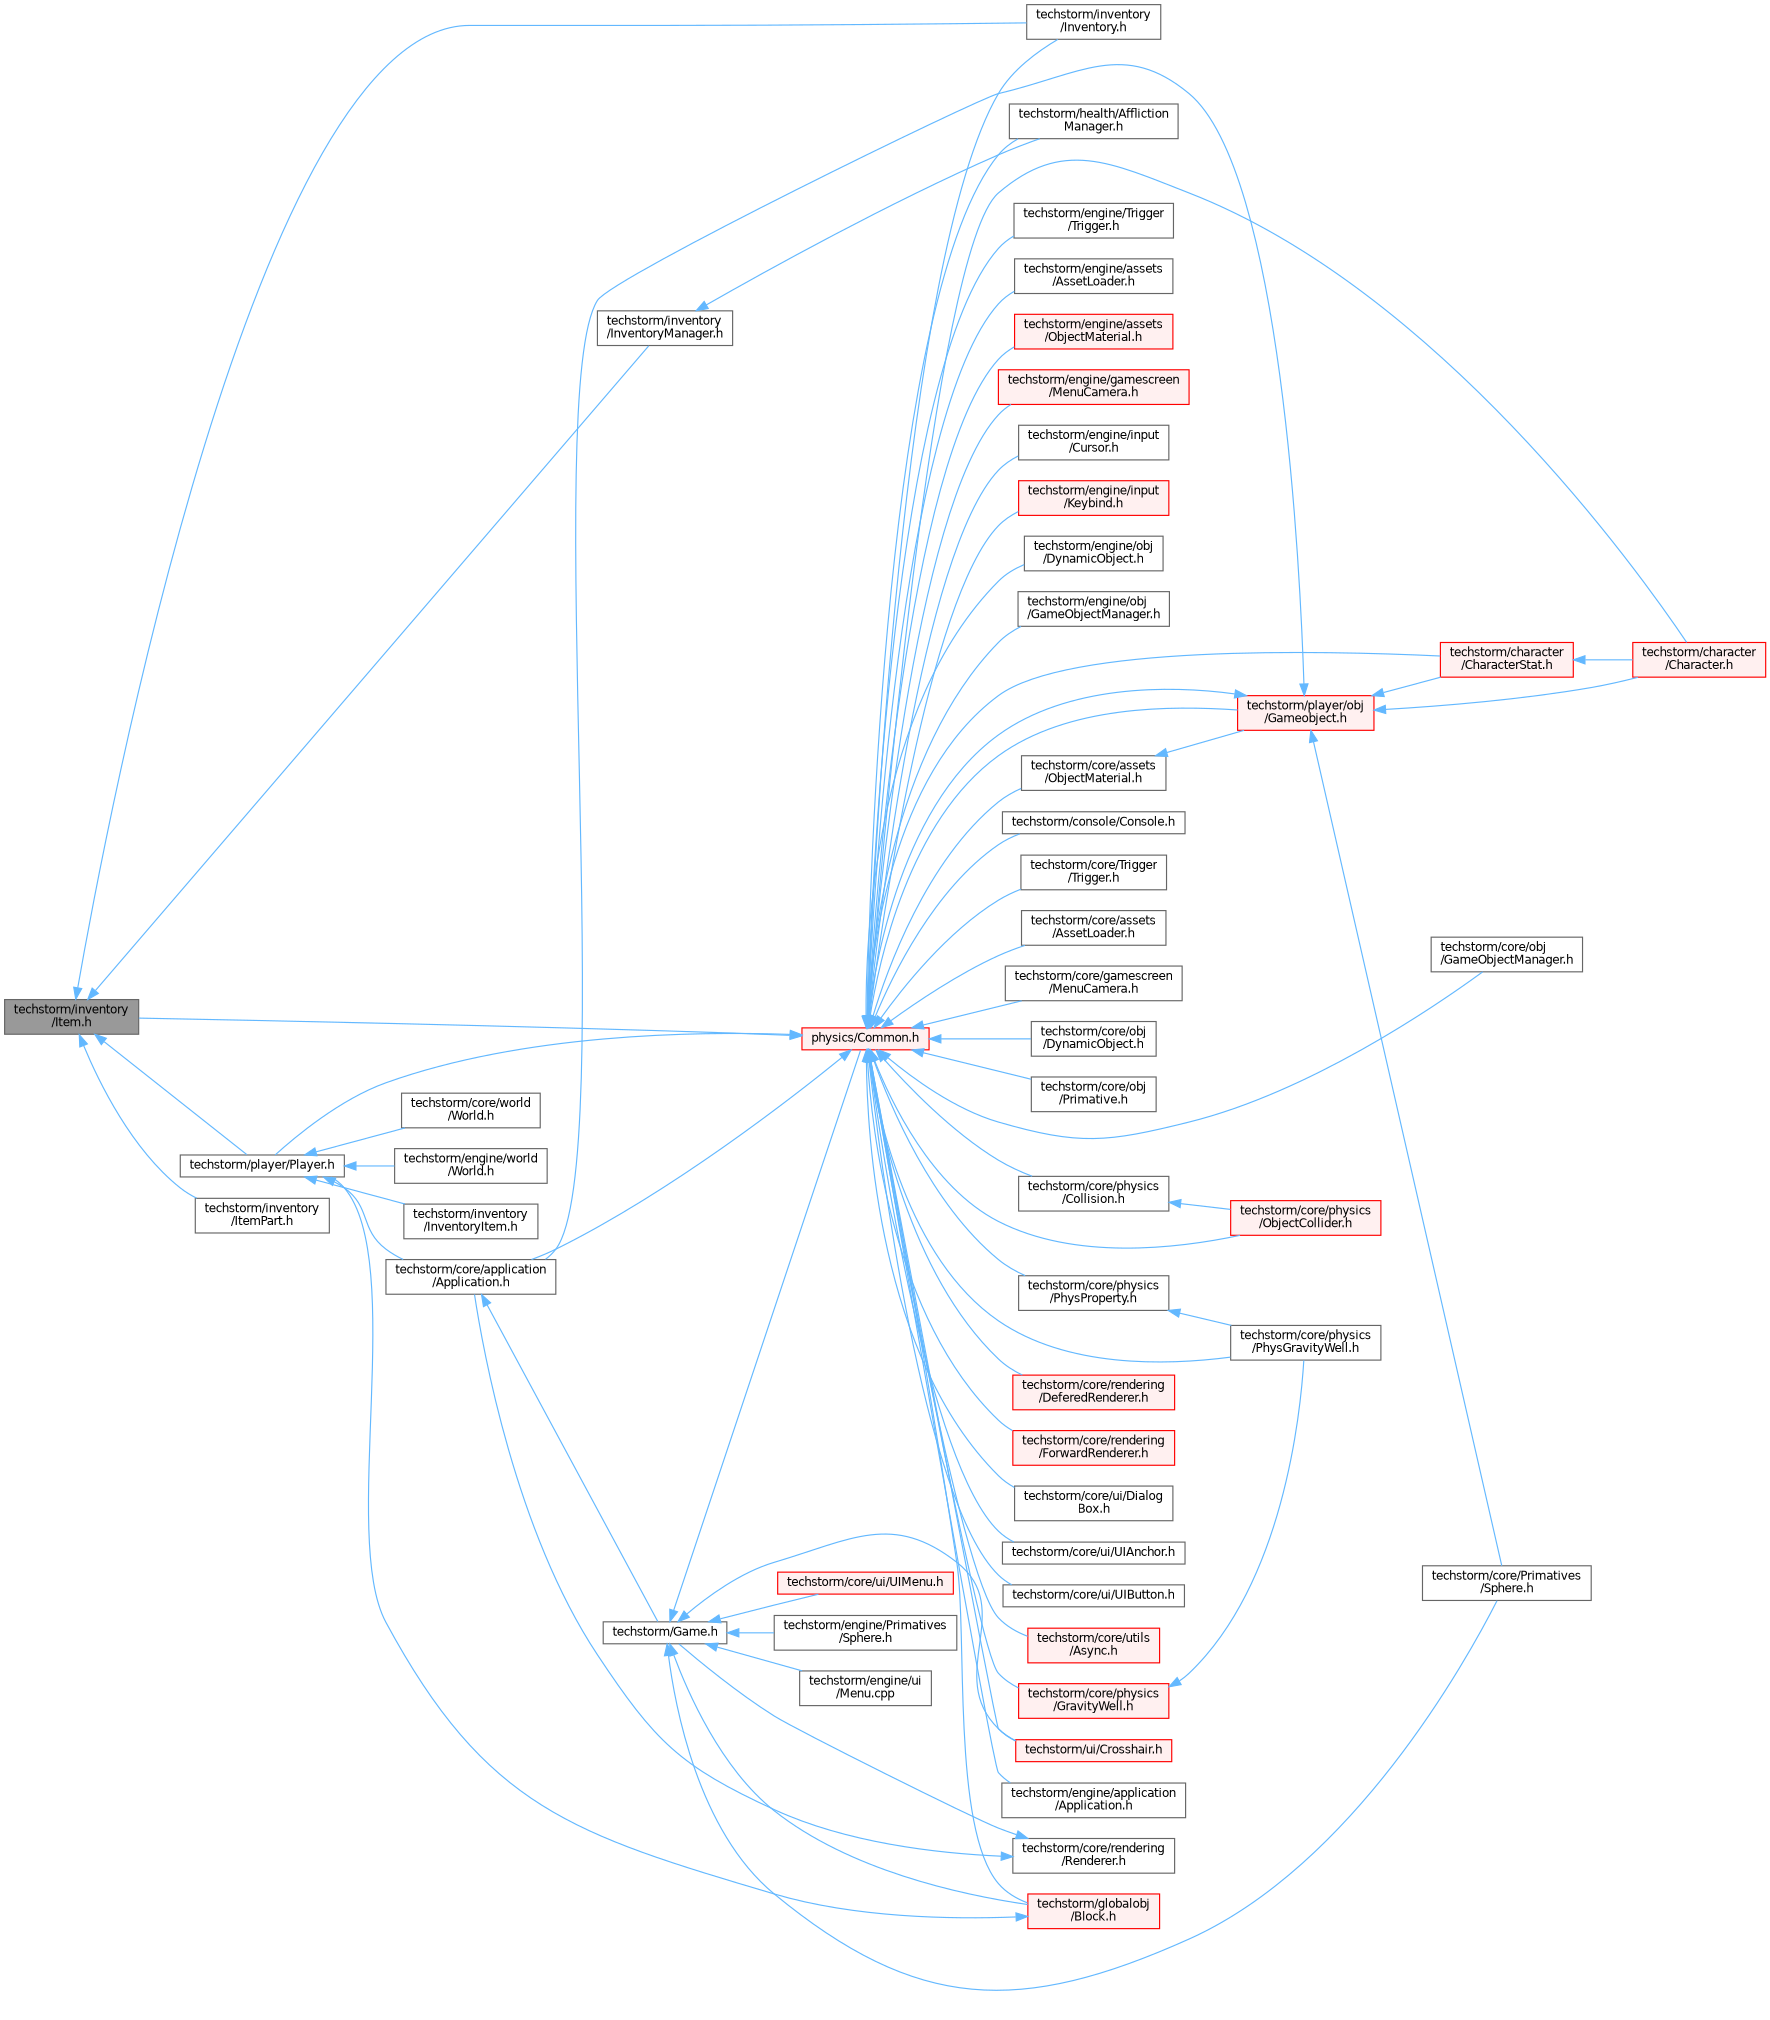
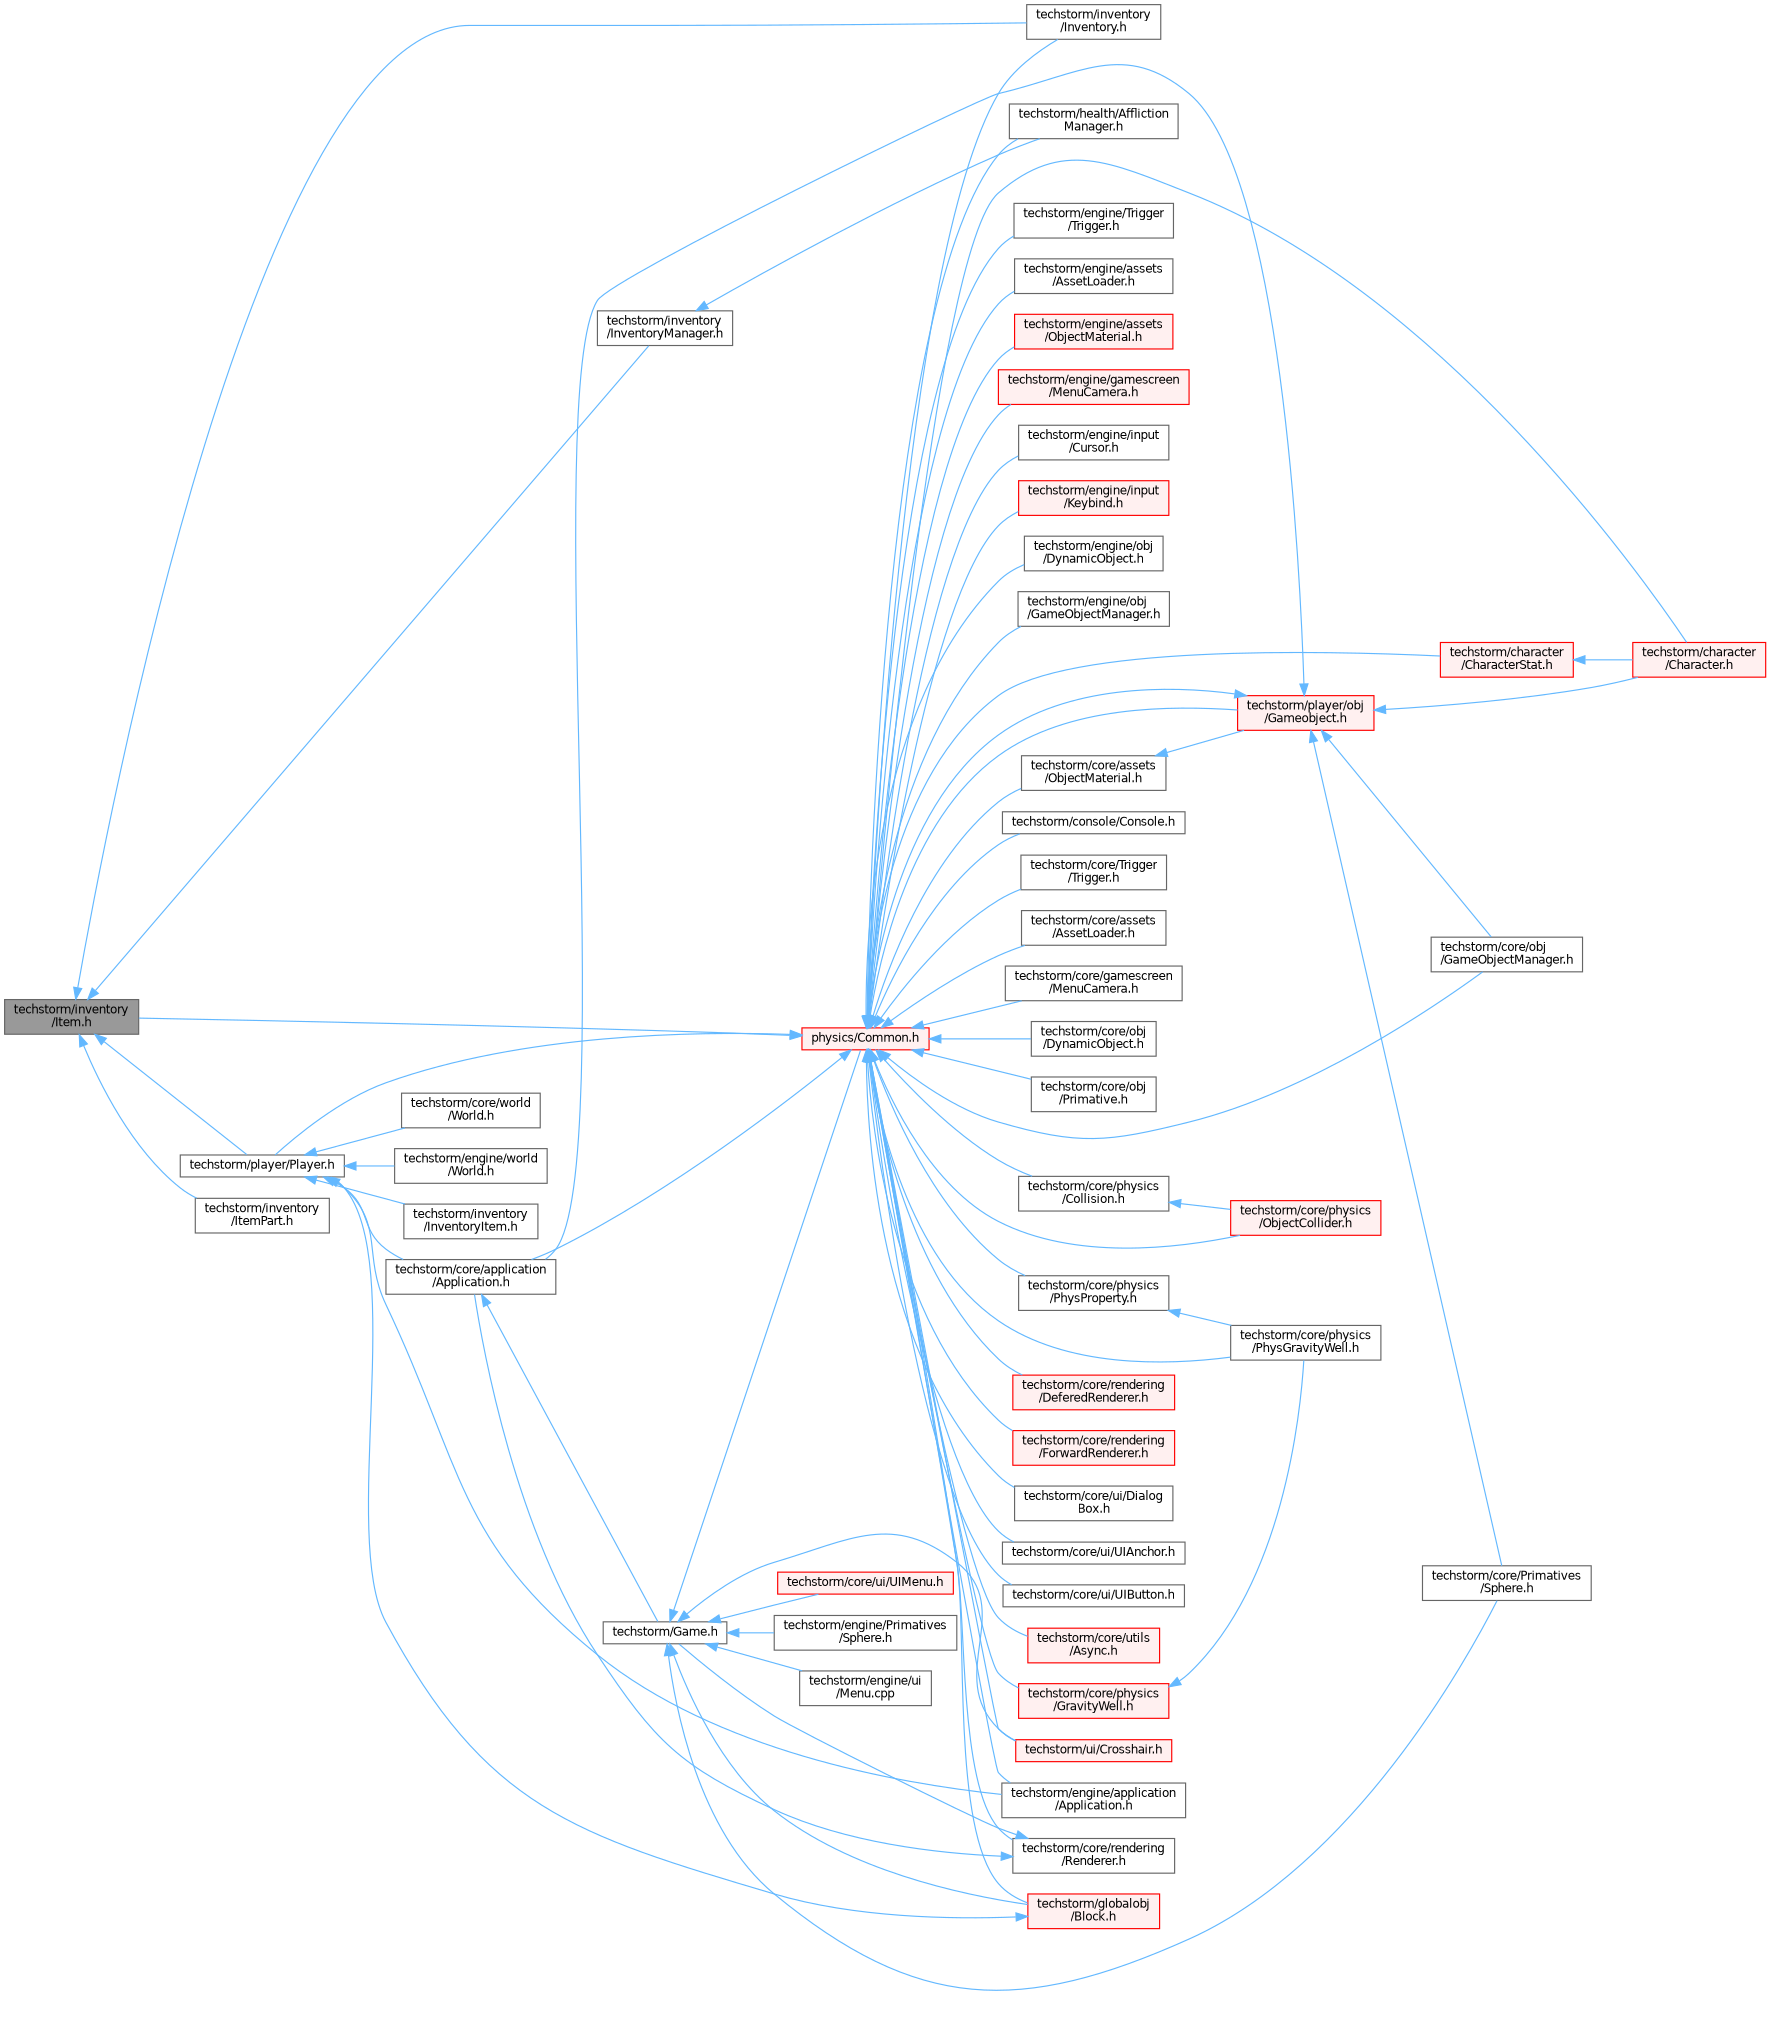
edge "techstorm/character /CharacterStat.h" -> "techstorm/player/obj /Gameobject.h": now "techstorm/core/obj /GameObjectManager.h" -> "techstorm/player/obj /Gameobject.h"
edge "techstorm/core/rendering /Renderer.h" -> "physics/Common.h": added
edge "techstorm/engine/application /Application.h" -> "techstorm/player/Player.h": added
